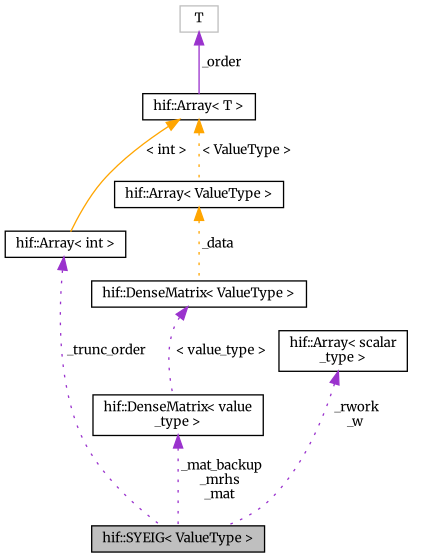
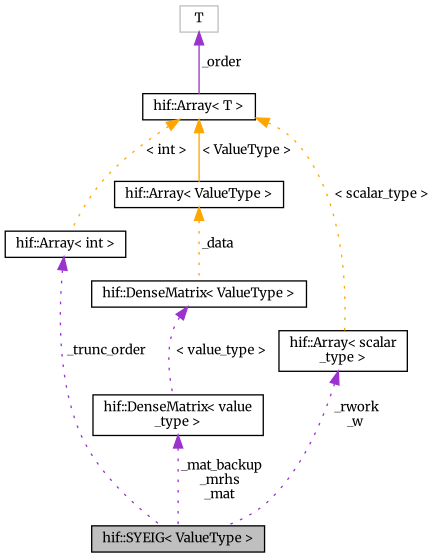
edge "hif::Array< ValueType >" -> "hif::Array< T >": style dotted -> solid
edge "hif::Array< int >" -> "hif::Array< T >": style solid -> dotted
edge "hif::Array< scalar _type >" -> "hif::Array< T >": added, label "< scalar_type >"
